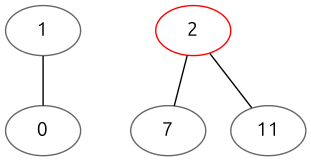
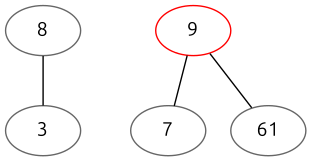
node "1": label "1" -> "8"
node "2": label "2" -> "9"
node "0": label "0" -> "3"
node "11": label "11" -> "61"
